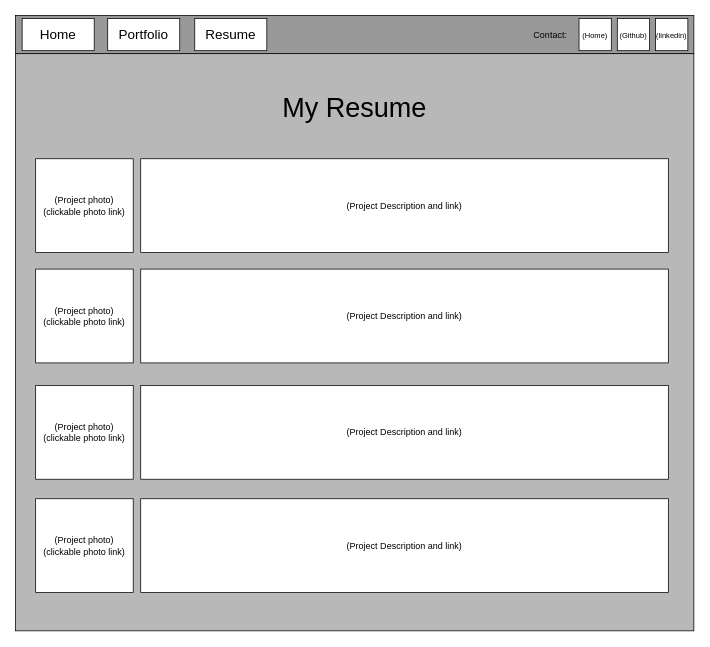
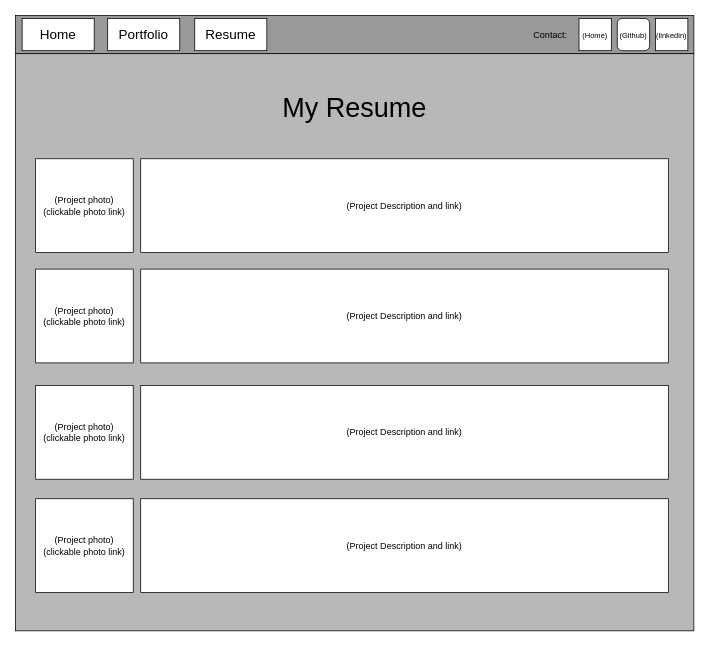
node "(Github)": shape rectangle -> rounded rectangle
